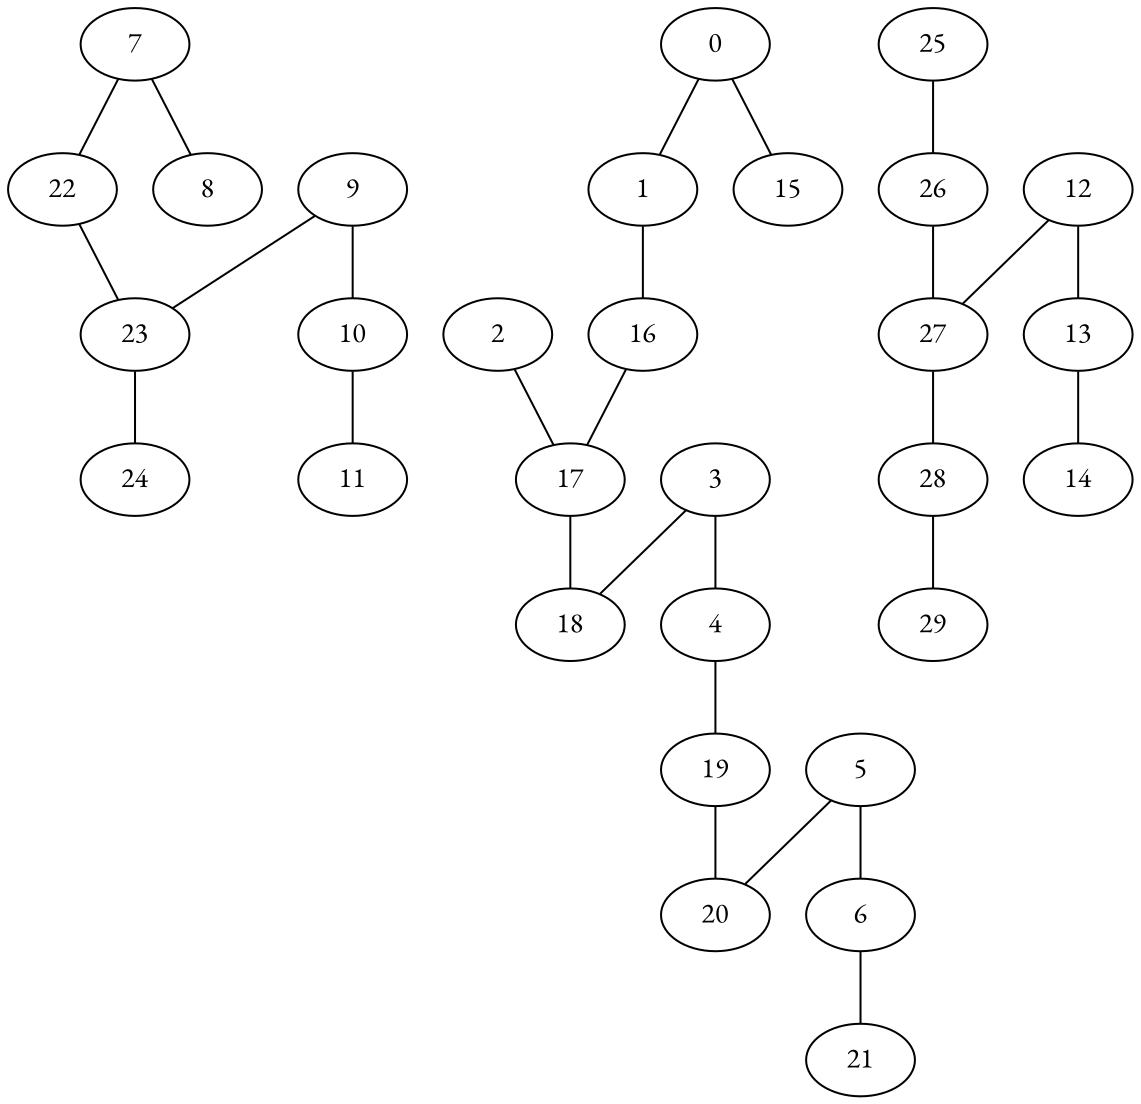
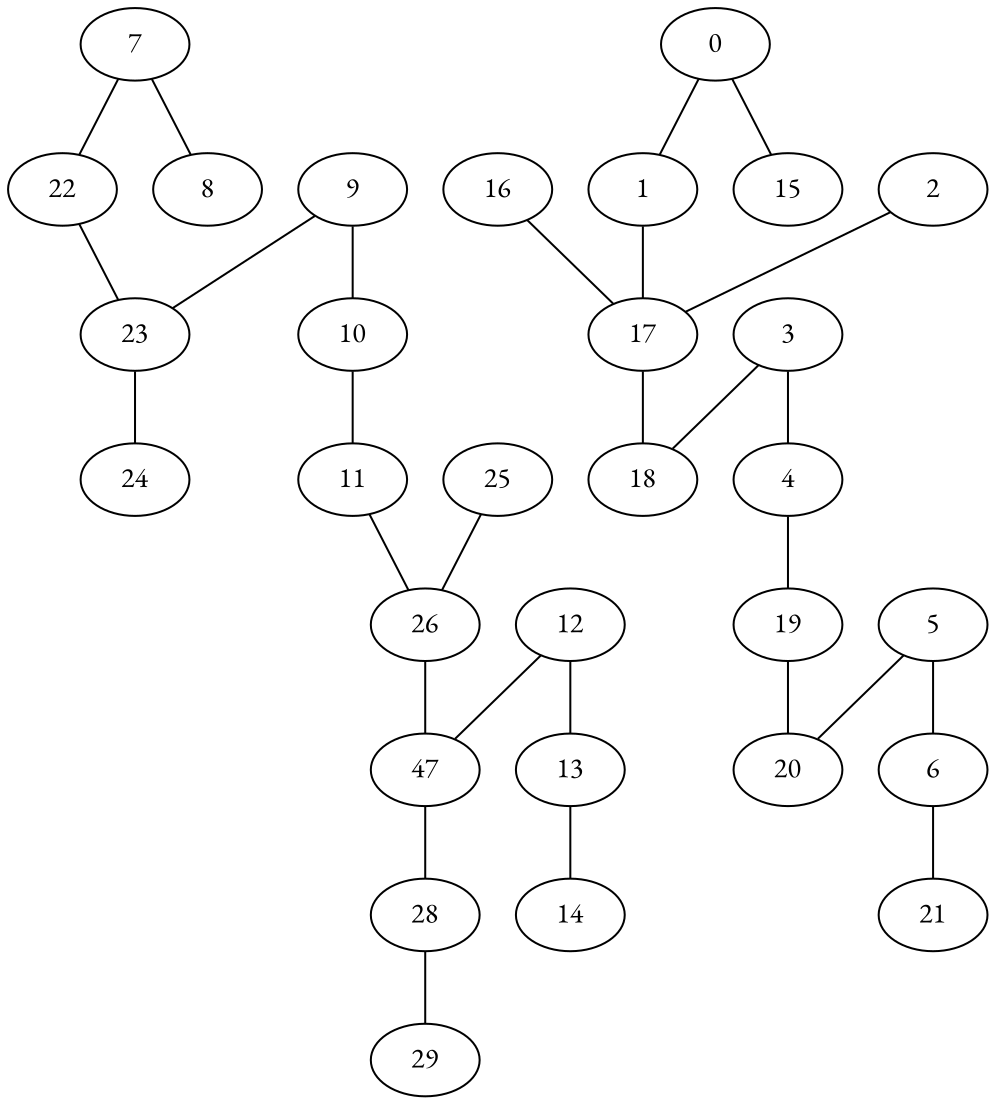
edge "1" -- "16": now "1" -- "17"
node "27": label "27" -> "47"
edge "11" -- "26": added
